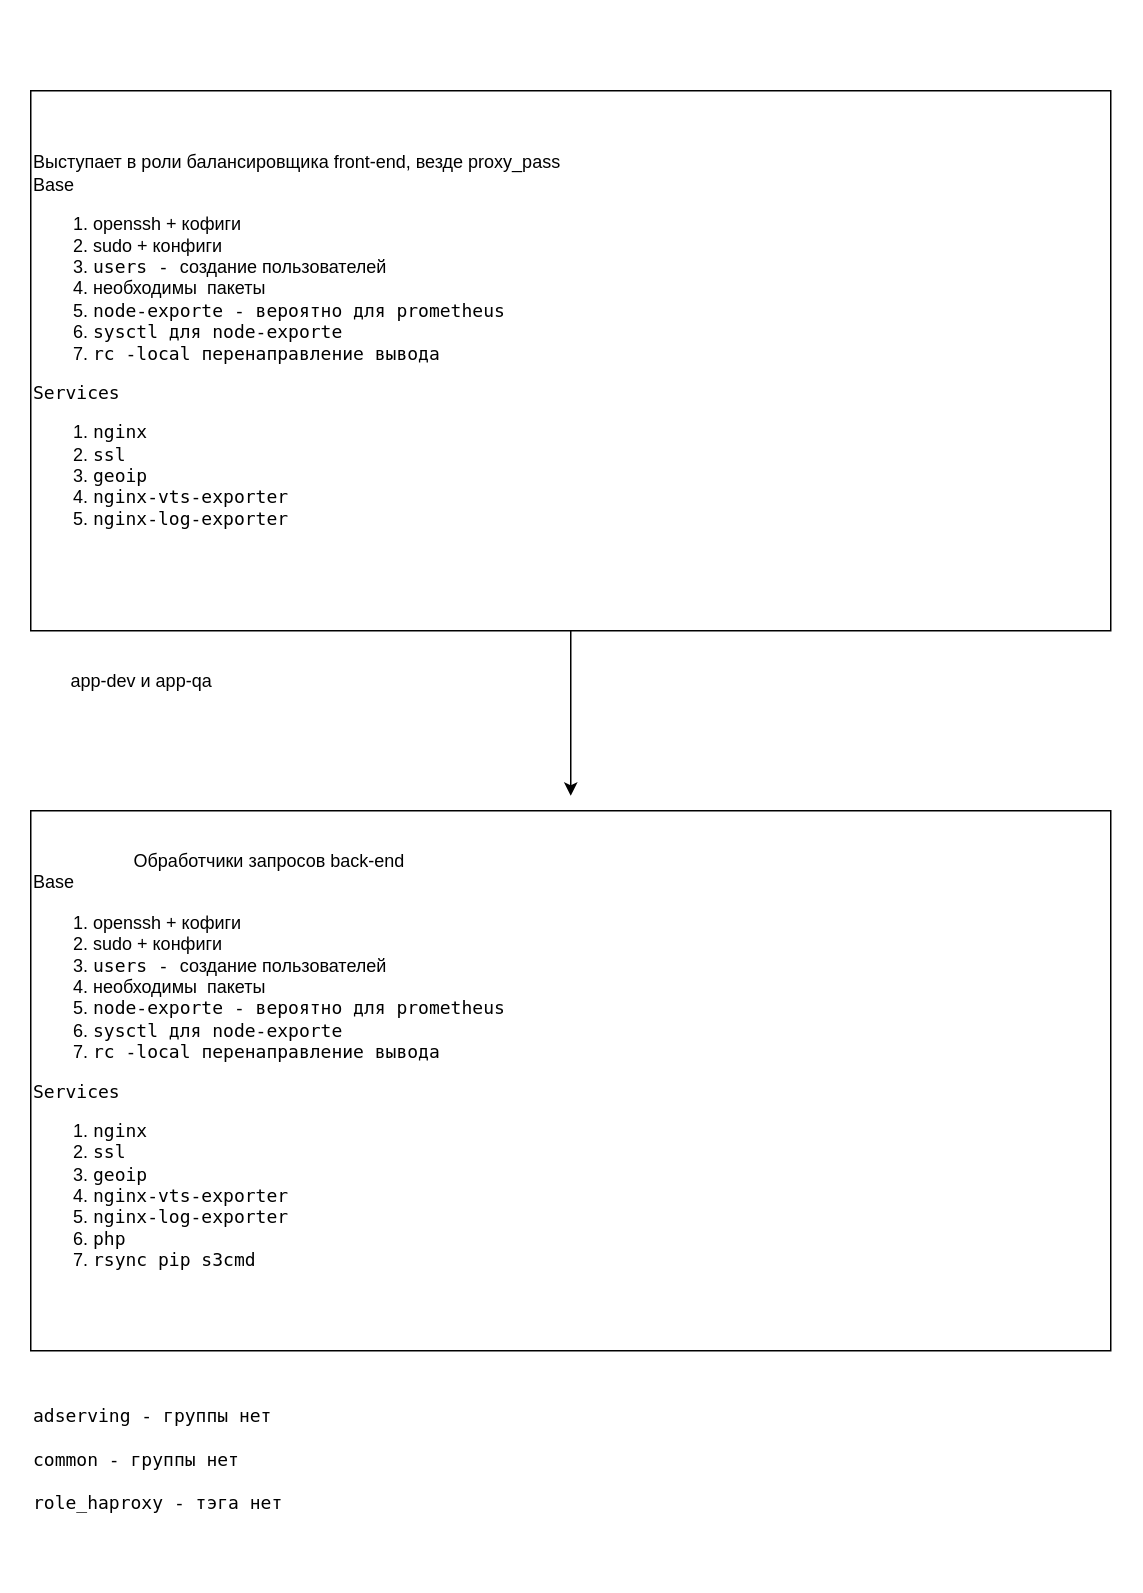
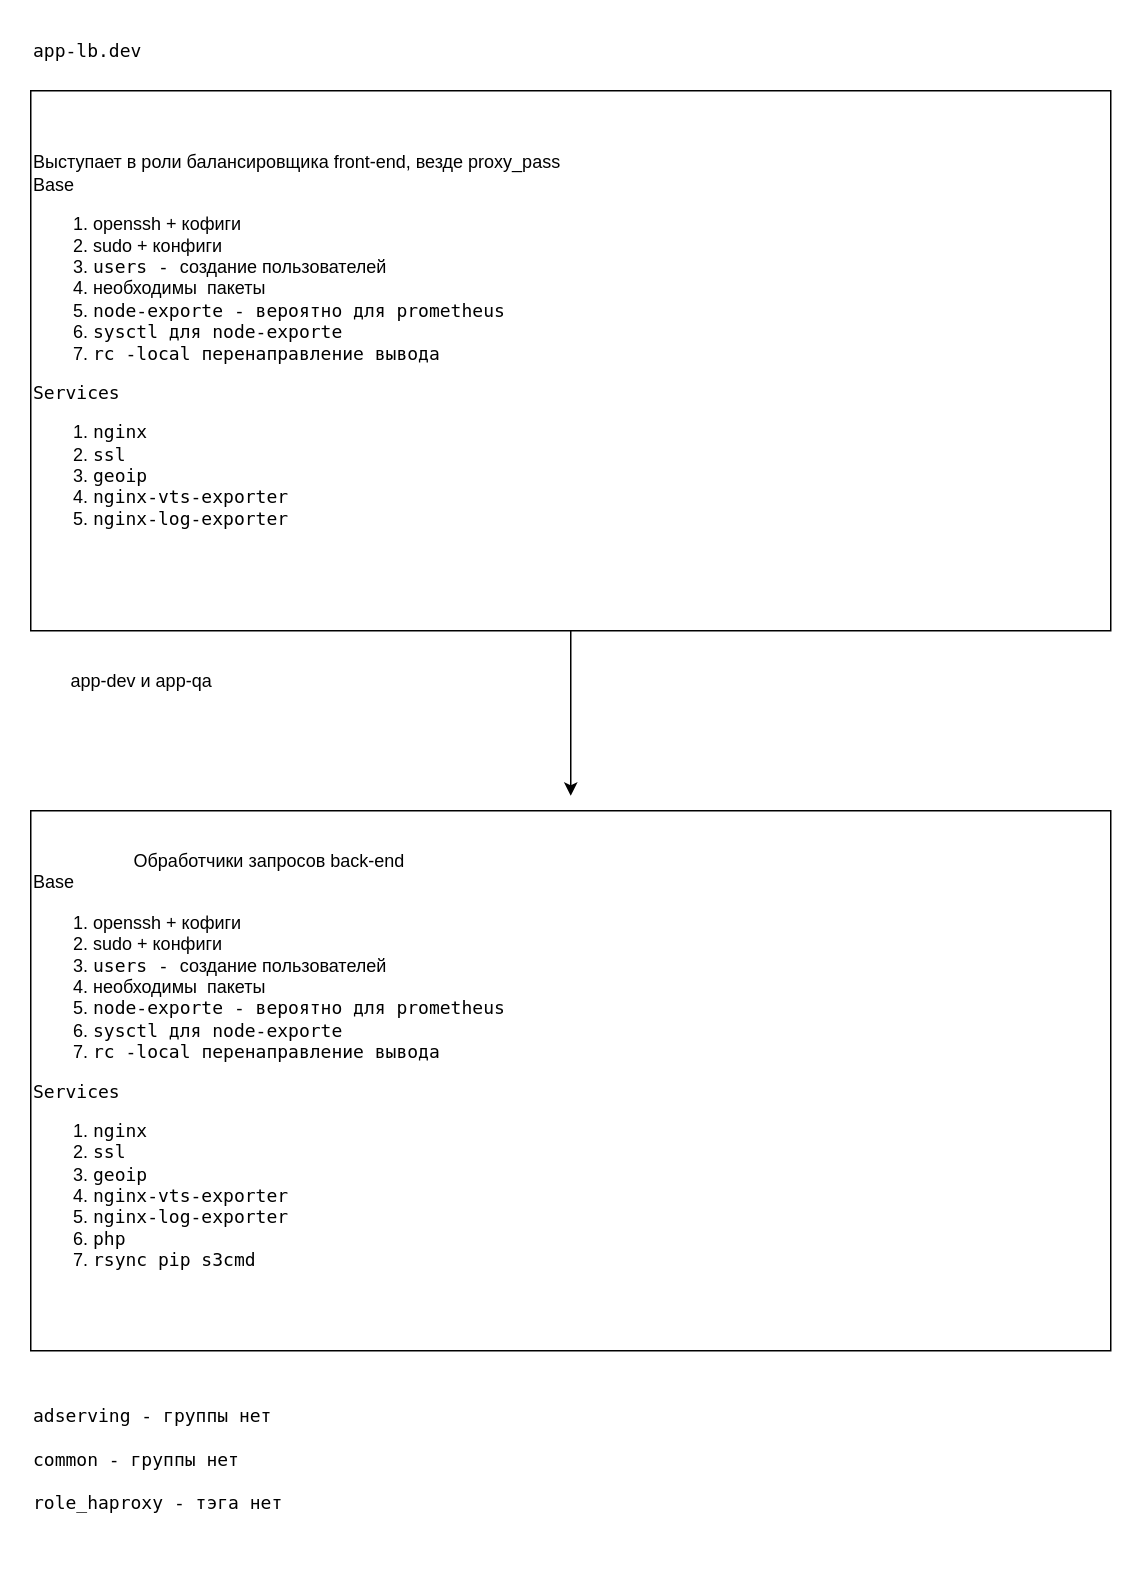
node "app-lb.dev": added
